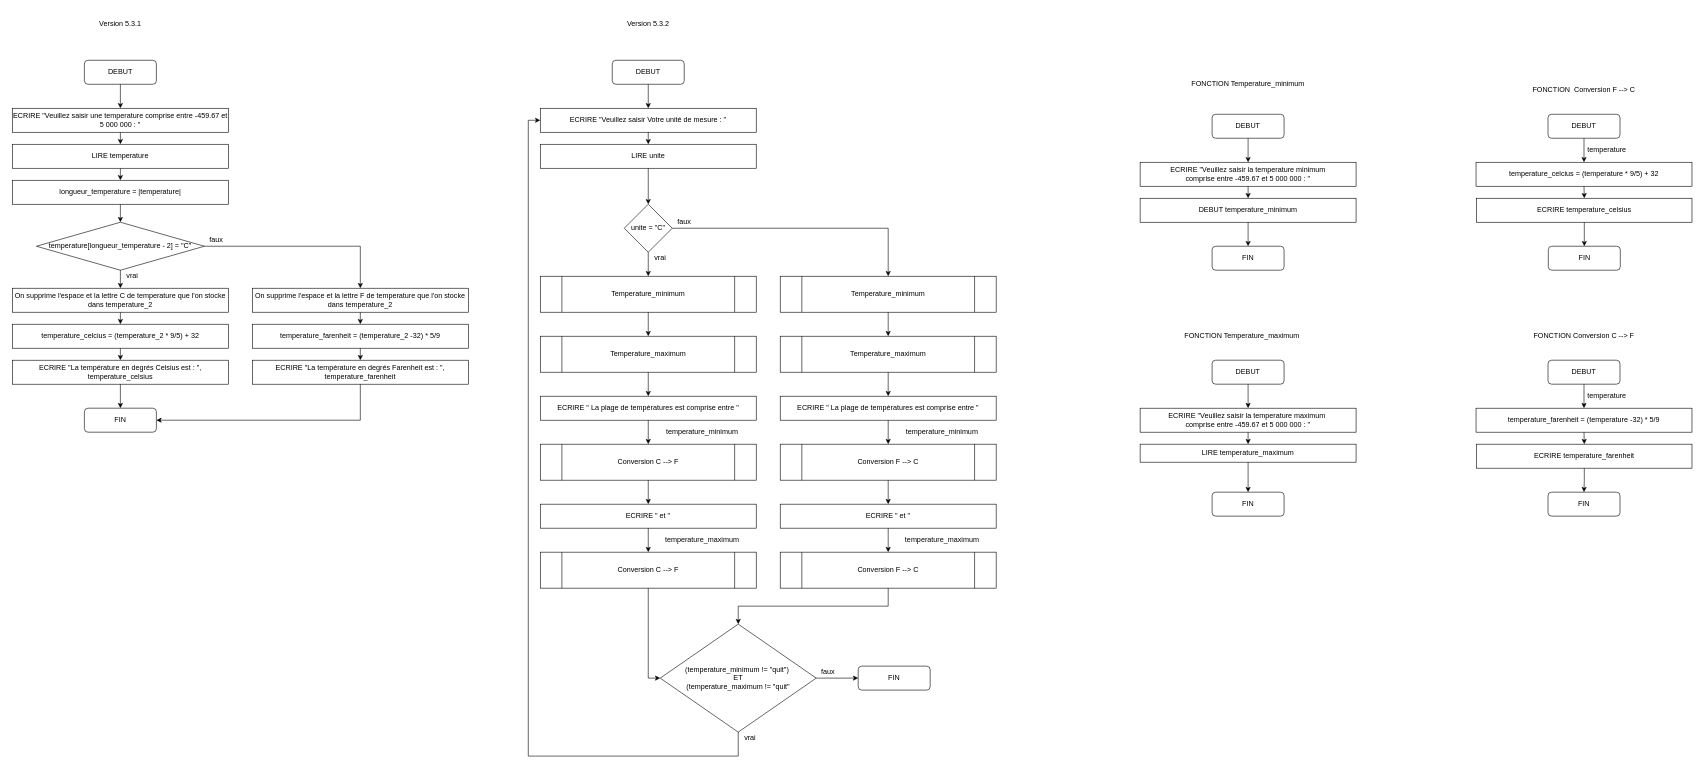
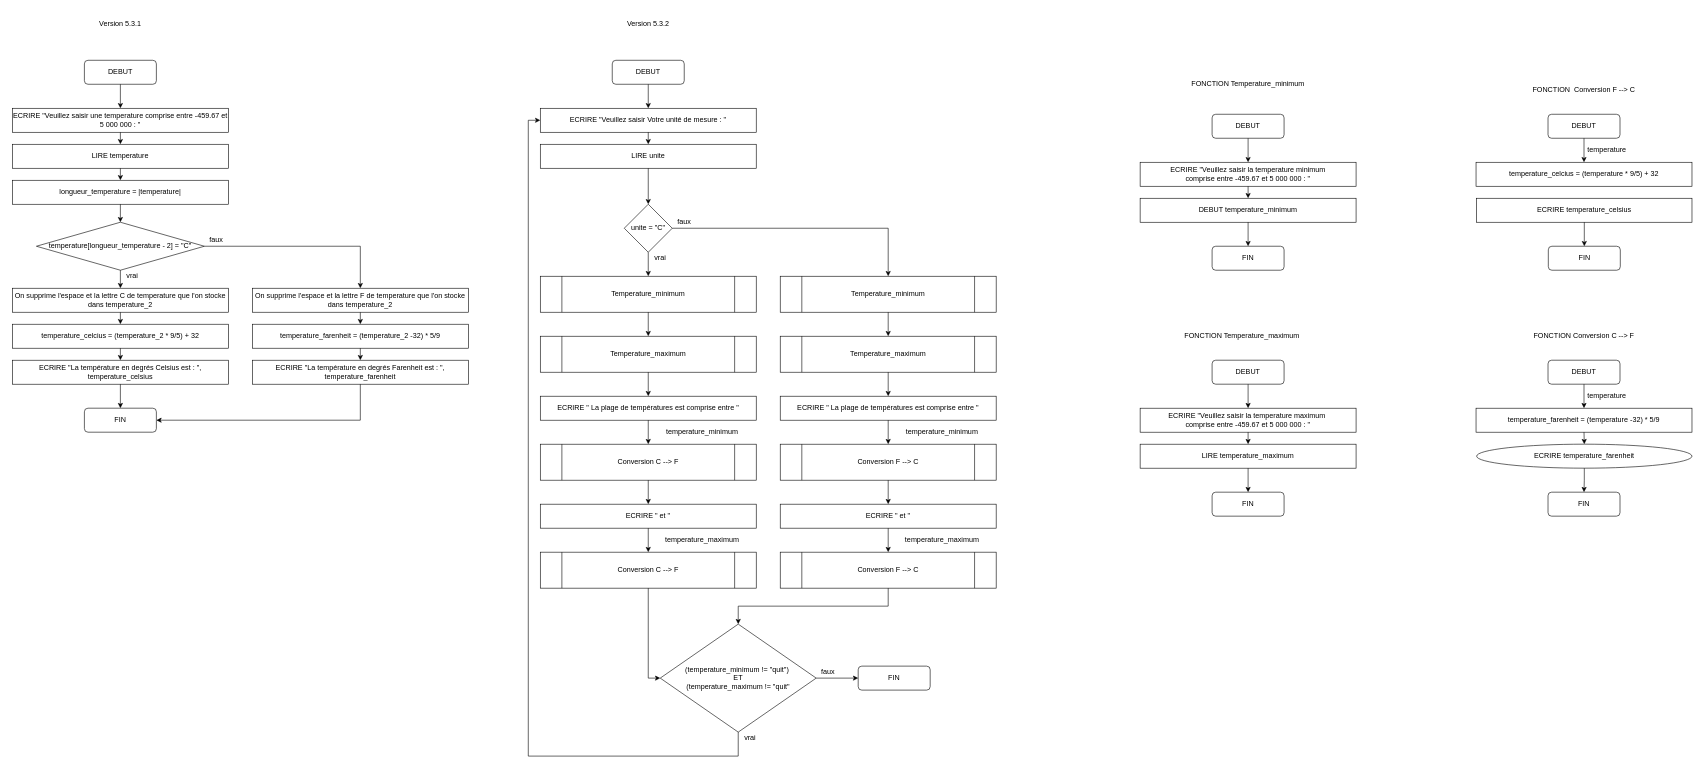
edge "temperature_celcius = (temperature * 9/5) + 32" -> "ECRIRE temperature_celsius": removed
node "LIRE temperature_maximum": size 216x18 -> 216x24
node "ECRIRE temperature_farenheit": shape rectangle -> ellipse
